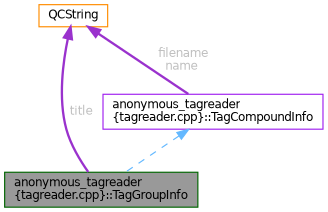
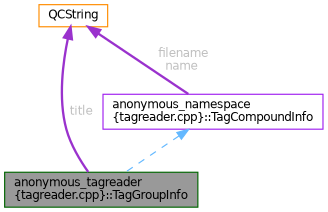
node "anonymous_tagreader {tagreader.cpp}::TagCompoundInfo": label "anonymous_tagreader {tagreader.cpp}::TagCompoundInfo" -> "anonymous_namespace {tagreader.cpp}::TagCompoundInfo"
